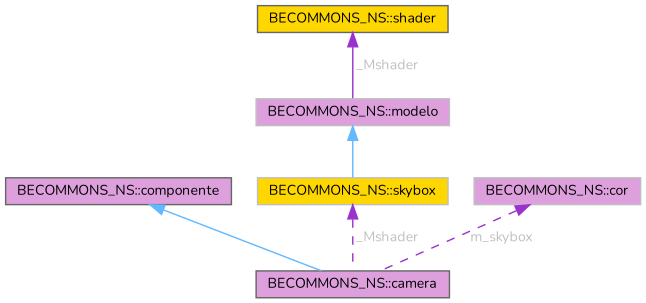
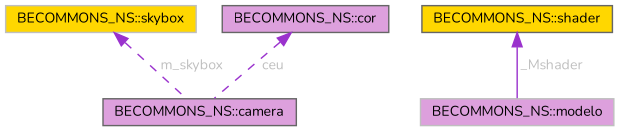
edge "BECOMMONS_NS::skybox" -> "BECOMMONS_NS::modelo": removed
node "BECOMMONS_NS::componente": removed
node "BECOMMONS_NS::cor": color grey75 -> gray40
edge "BECOMMONS_NS::camera" -> "BECOMMONS_NS::skybox": label " _Mshader" -> " m_skybox"
edge "BECOMMONS_NS::camera" -> "BECOMMONS_NS::cor": label " m_skybox" -> " ceu"
